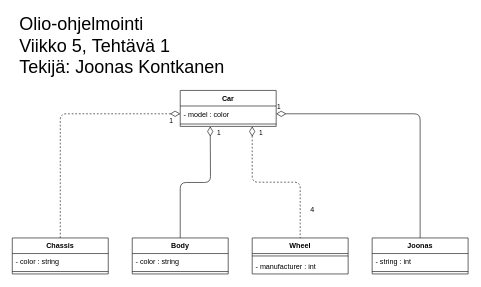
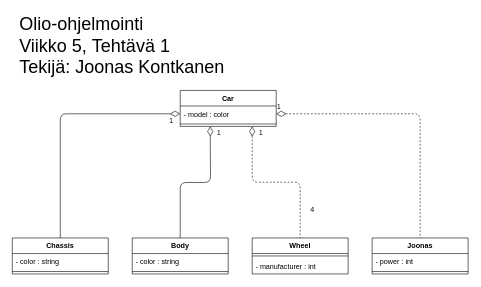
edge "Joonas" -> "- model : color": style solid -> dashed
edge "Chassis" -> "- model : color": style dashed -> solid
node "- string : int": label "- string : int" -> "- power : int"
